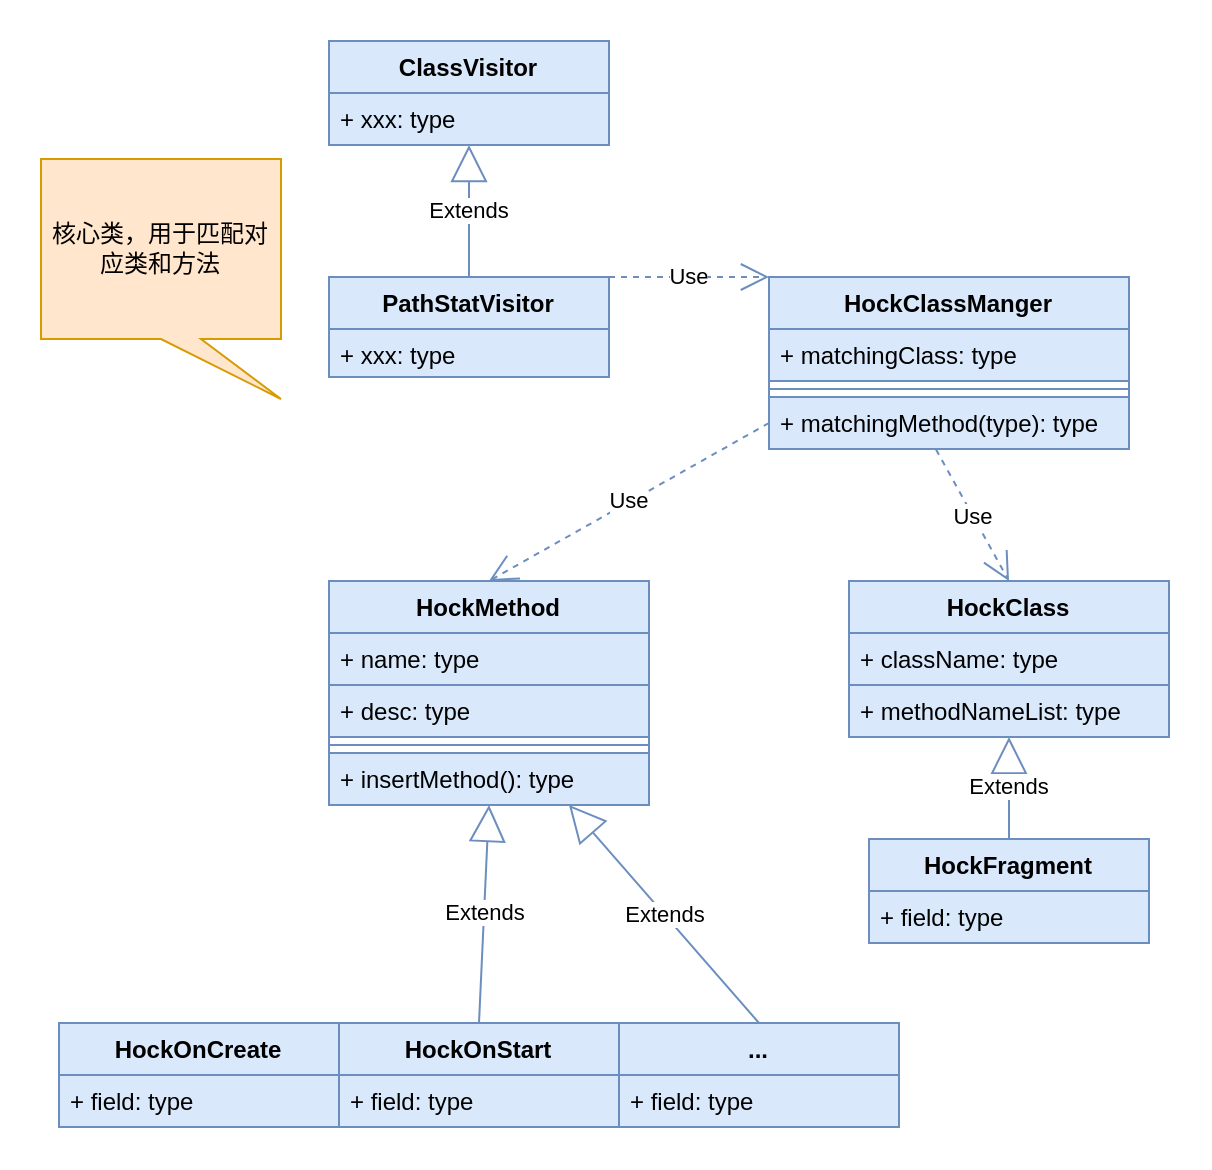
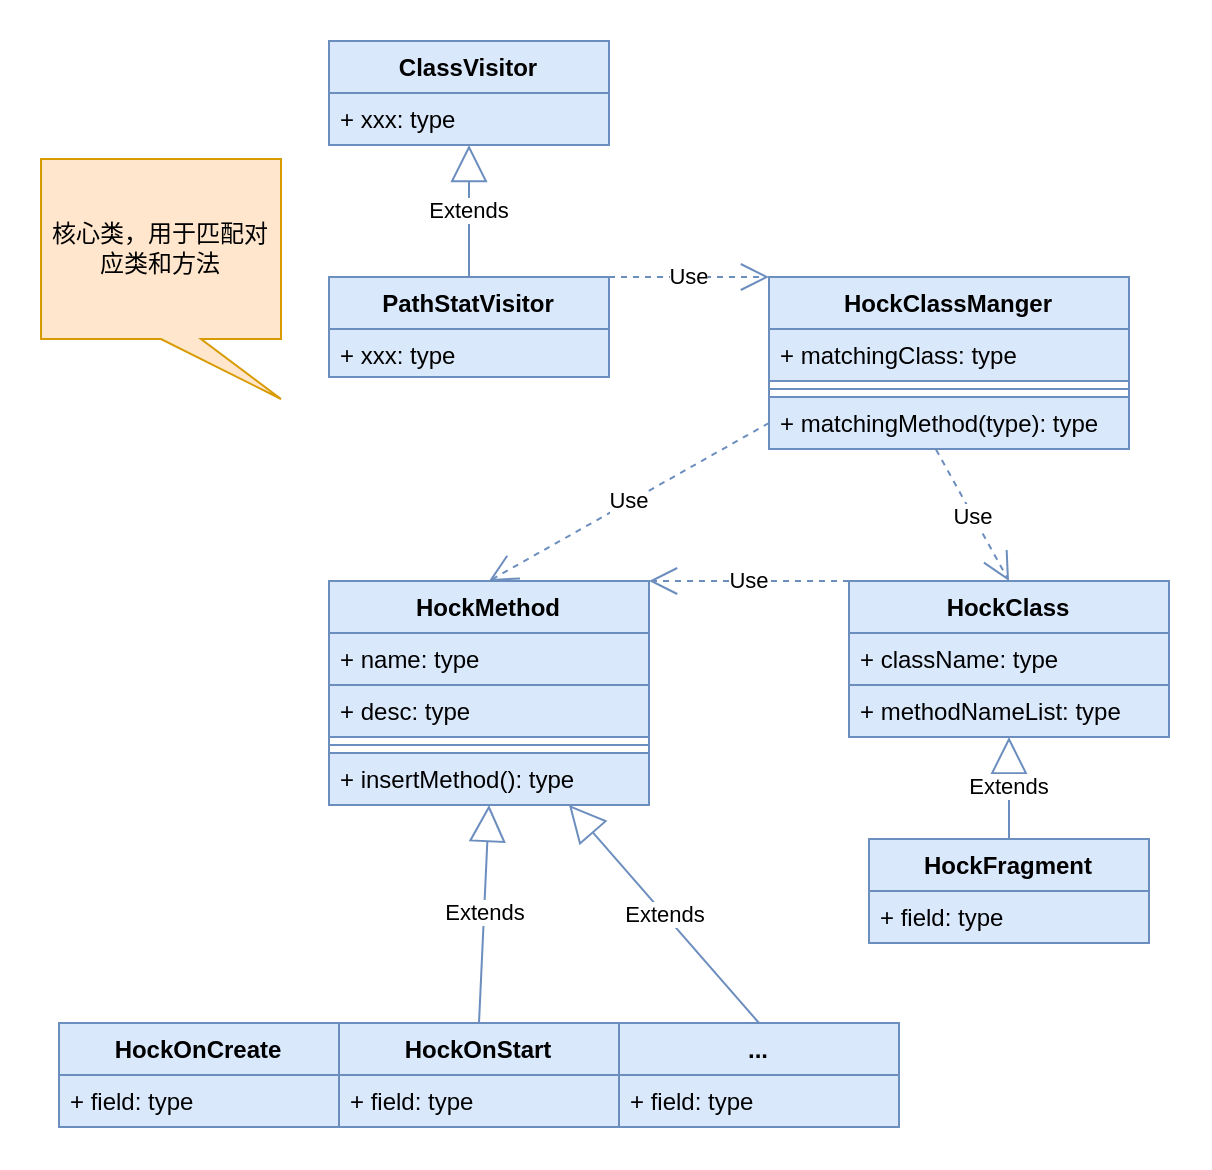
edge "HockClass" -> "HockMethod": added, label "Use"
